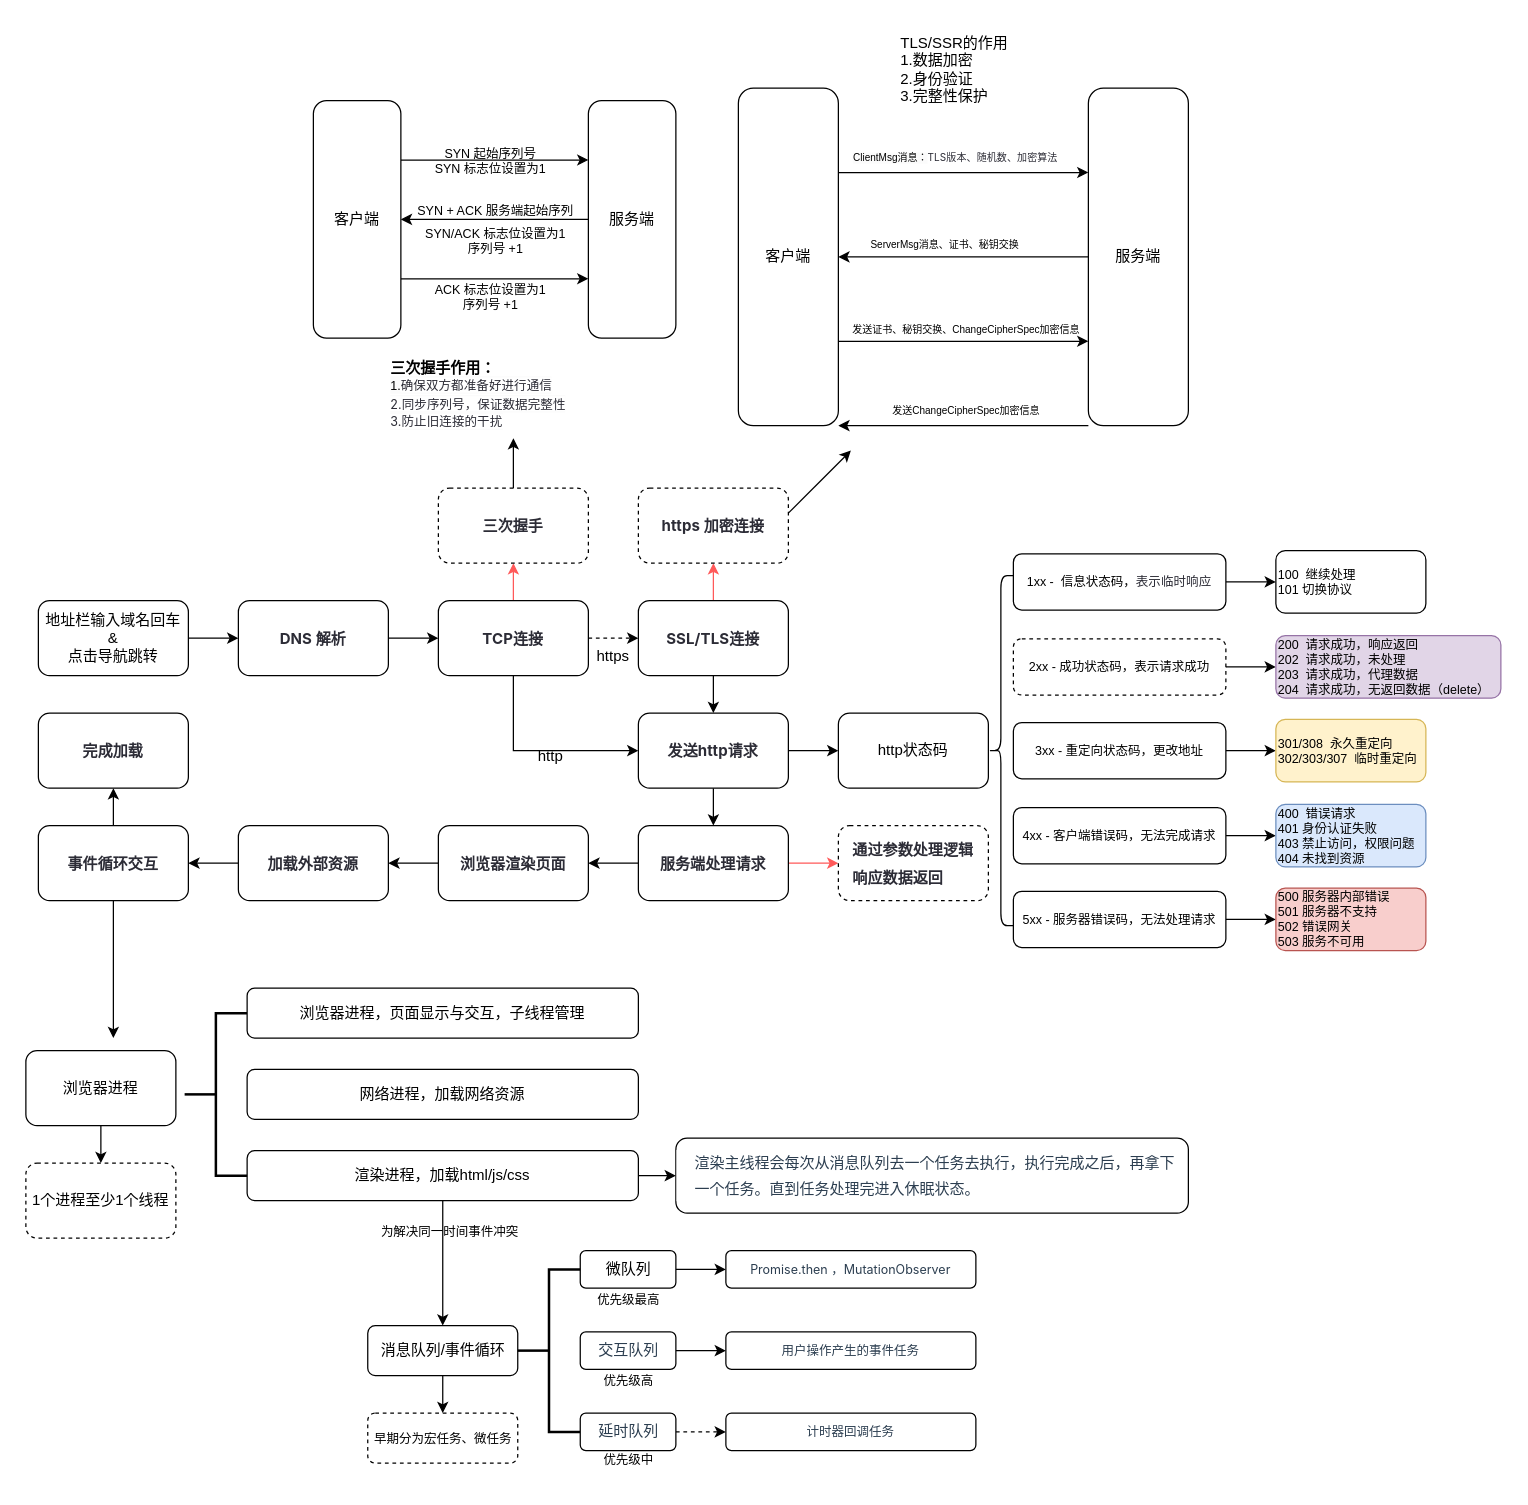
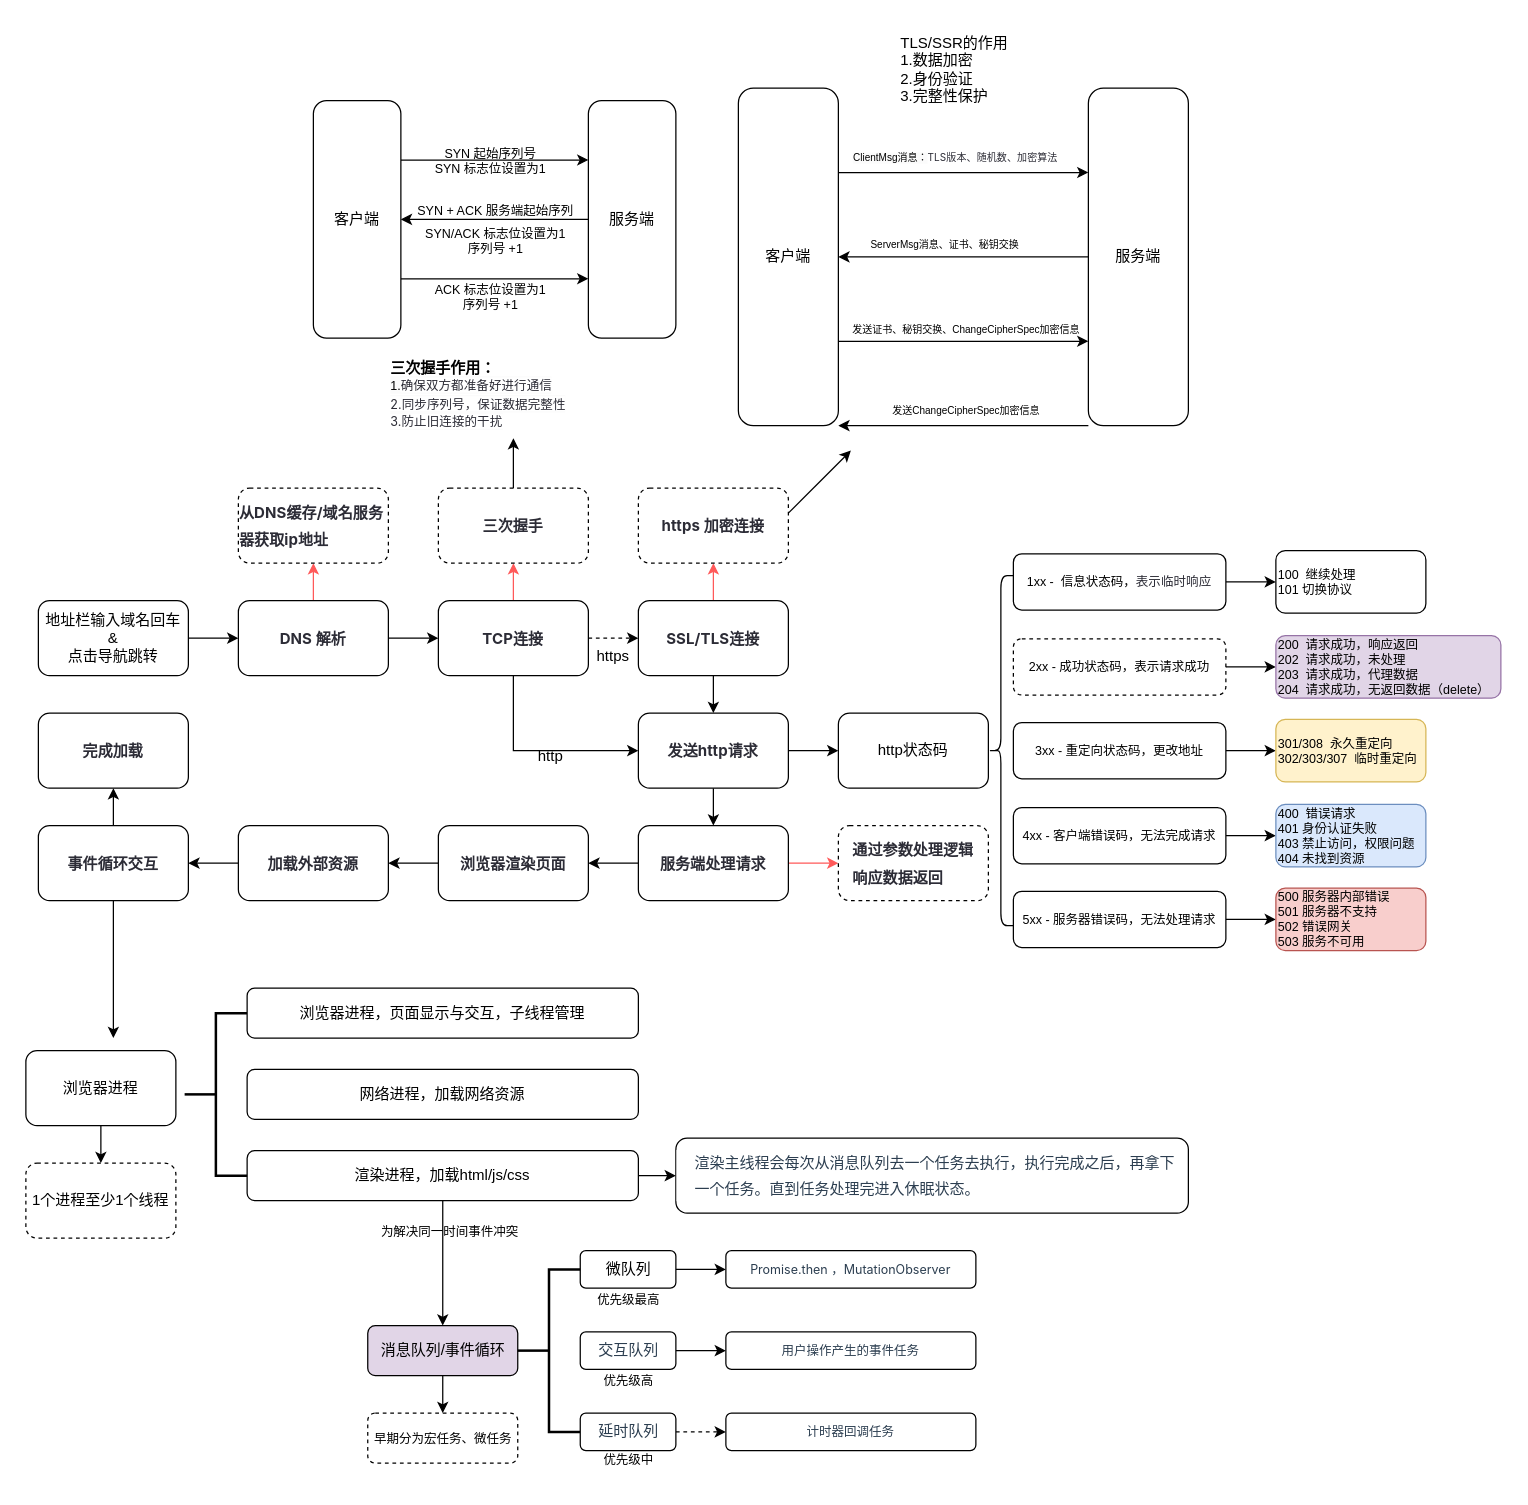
node "从DNS缓存/域名服务器获取ip地址": added
edge "DNS 解析" -> "从DNS缓存/域名服务器获取ip地址": added
node "消息队列/事件循环": fillcolor #ffffff -> #e1d5e7
